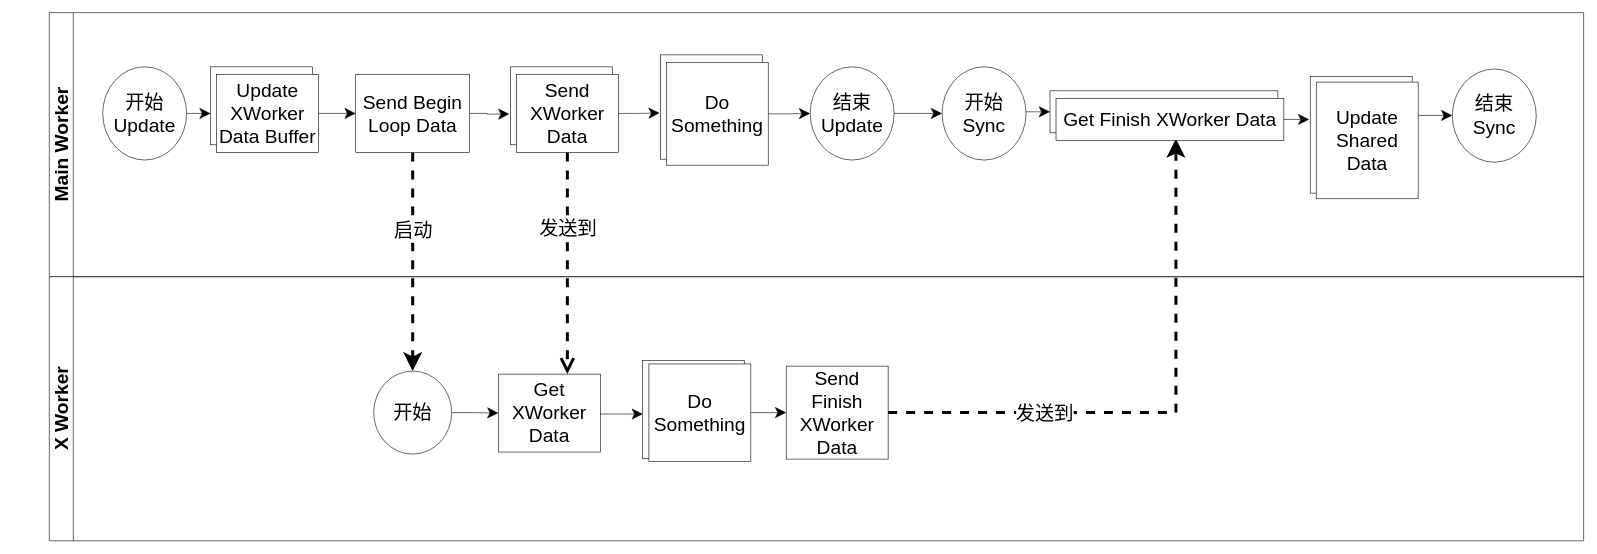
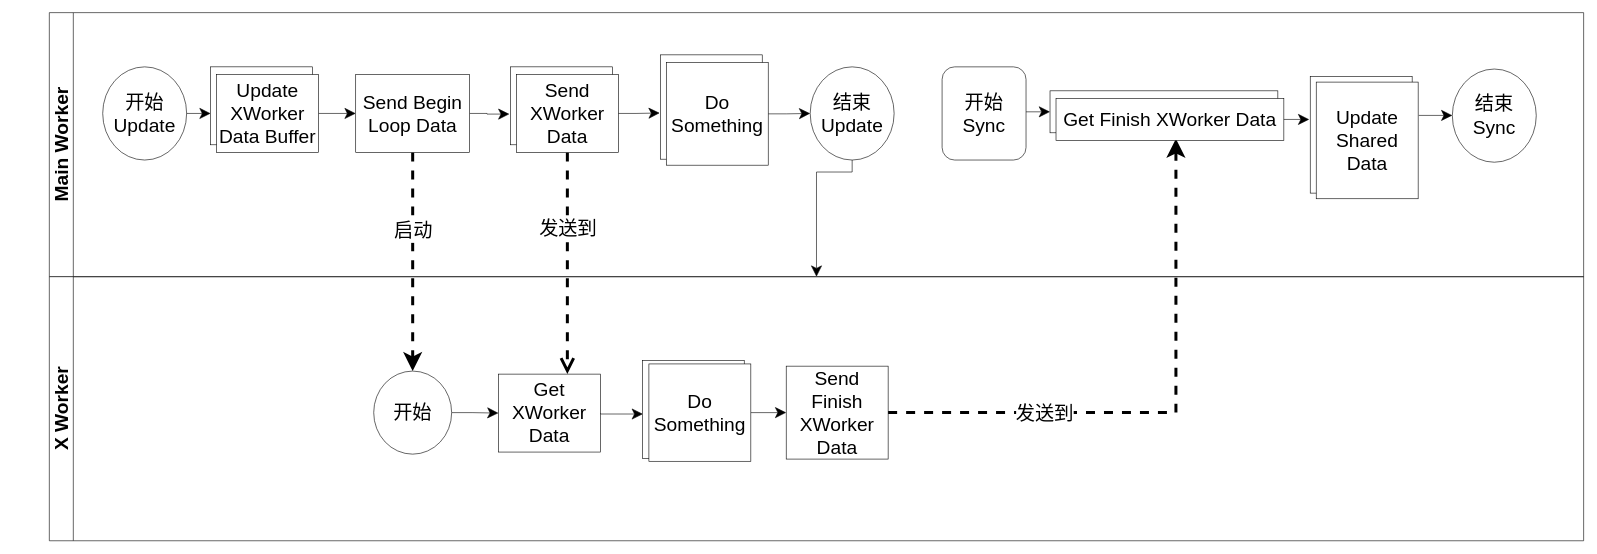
edge "结束 Update" -> "开始 Sync": now "结束 Update" -> "Main Worker"
node "开始 Sync": shape ellipse -> rounded rectangle
